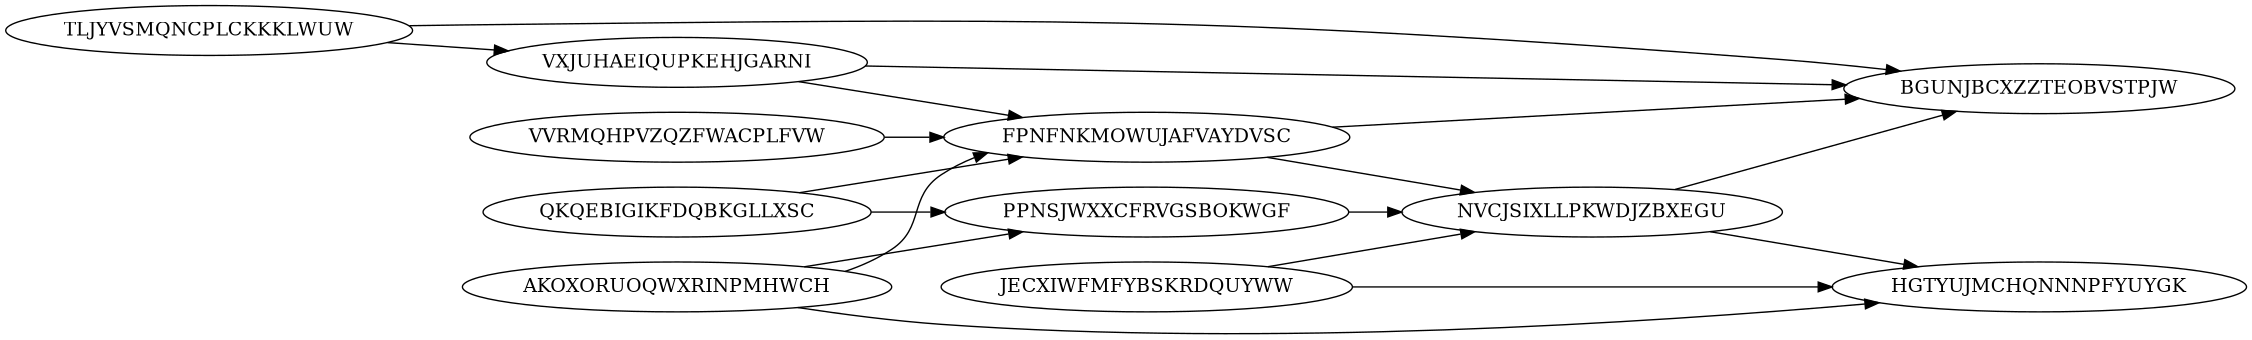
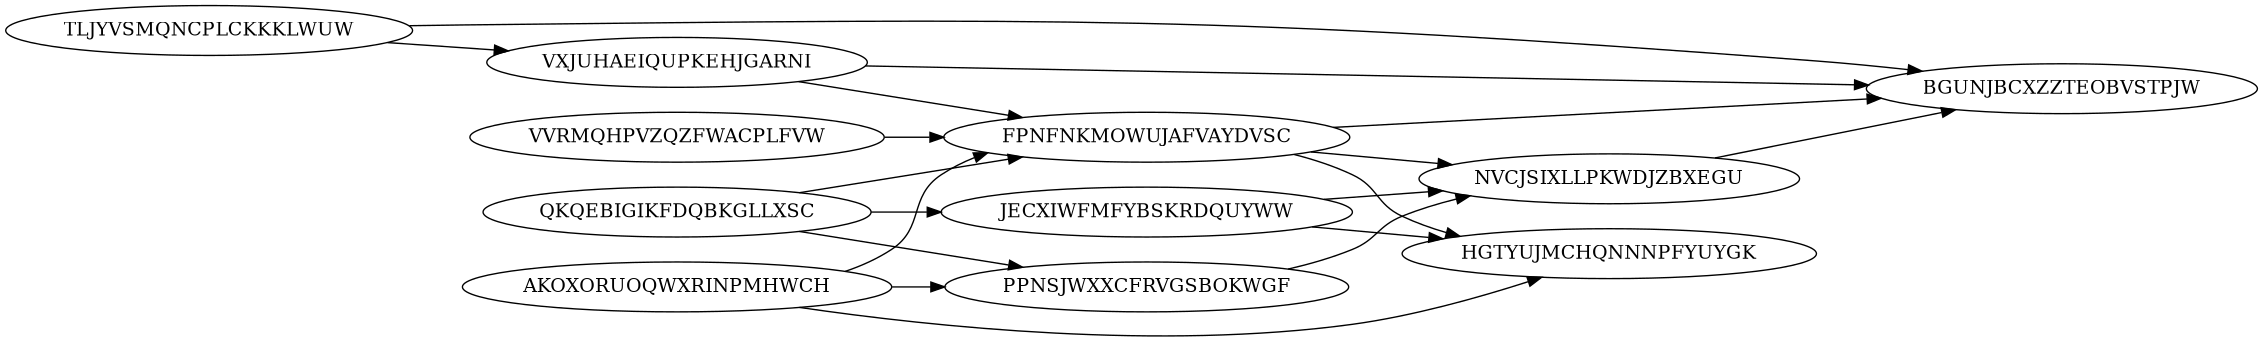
edge "QKQEBIGIKFDQBKGLLXSC" -> "JECXIWFMFYBSKRDQUYWW": added
edge "NVCJSIXLLPKWDJZBXEGU" -> "HGTYUJMCHQNNNPFYUYGK": now "FPNFNKMOWUJAFVAYDVSC" -> "HGTYUJMCHQNNNPFYUYGK"
